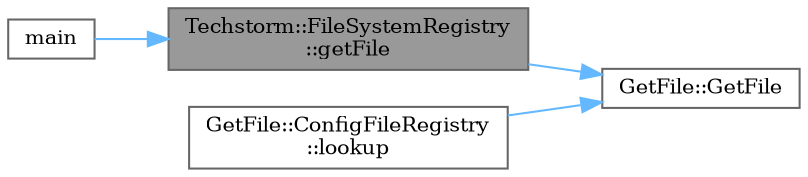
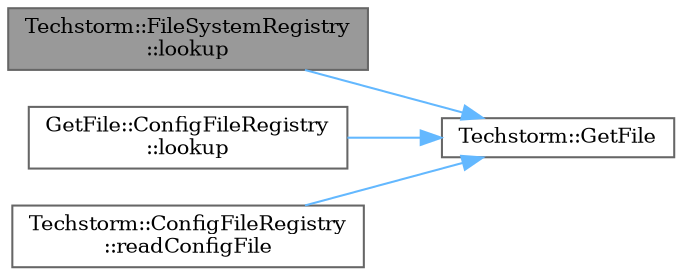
node "main": removed
node "Techstorm::FileSystemRegistry ::getFile": label "Techstorm::FileSystemRegistry ::getFile" -> "Techstorm::FileSystemRegistry ::lookup"
node "GetFile::GetFile": label "GetFile::GetFile" -> "Techstorm::GetFile"
node "Techstorm::ConfigFileRegistry ::readConfigFile": added
